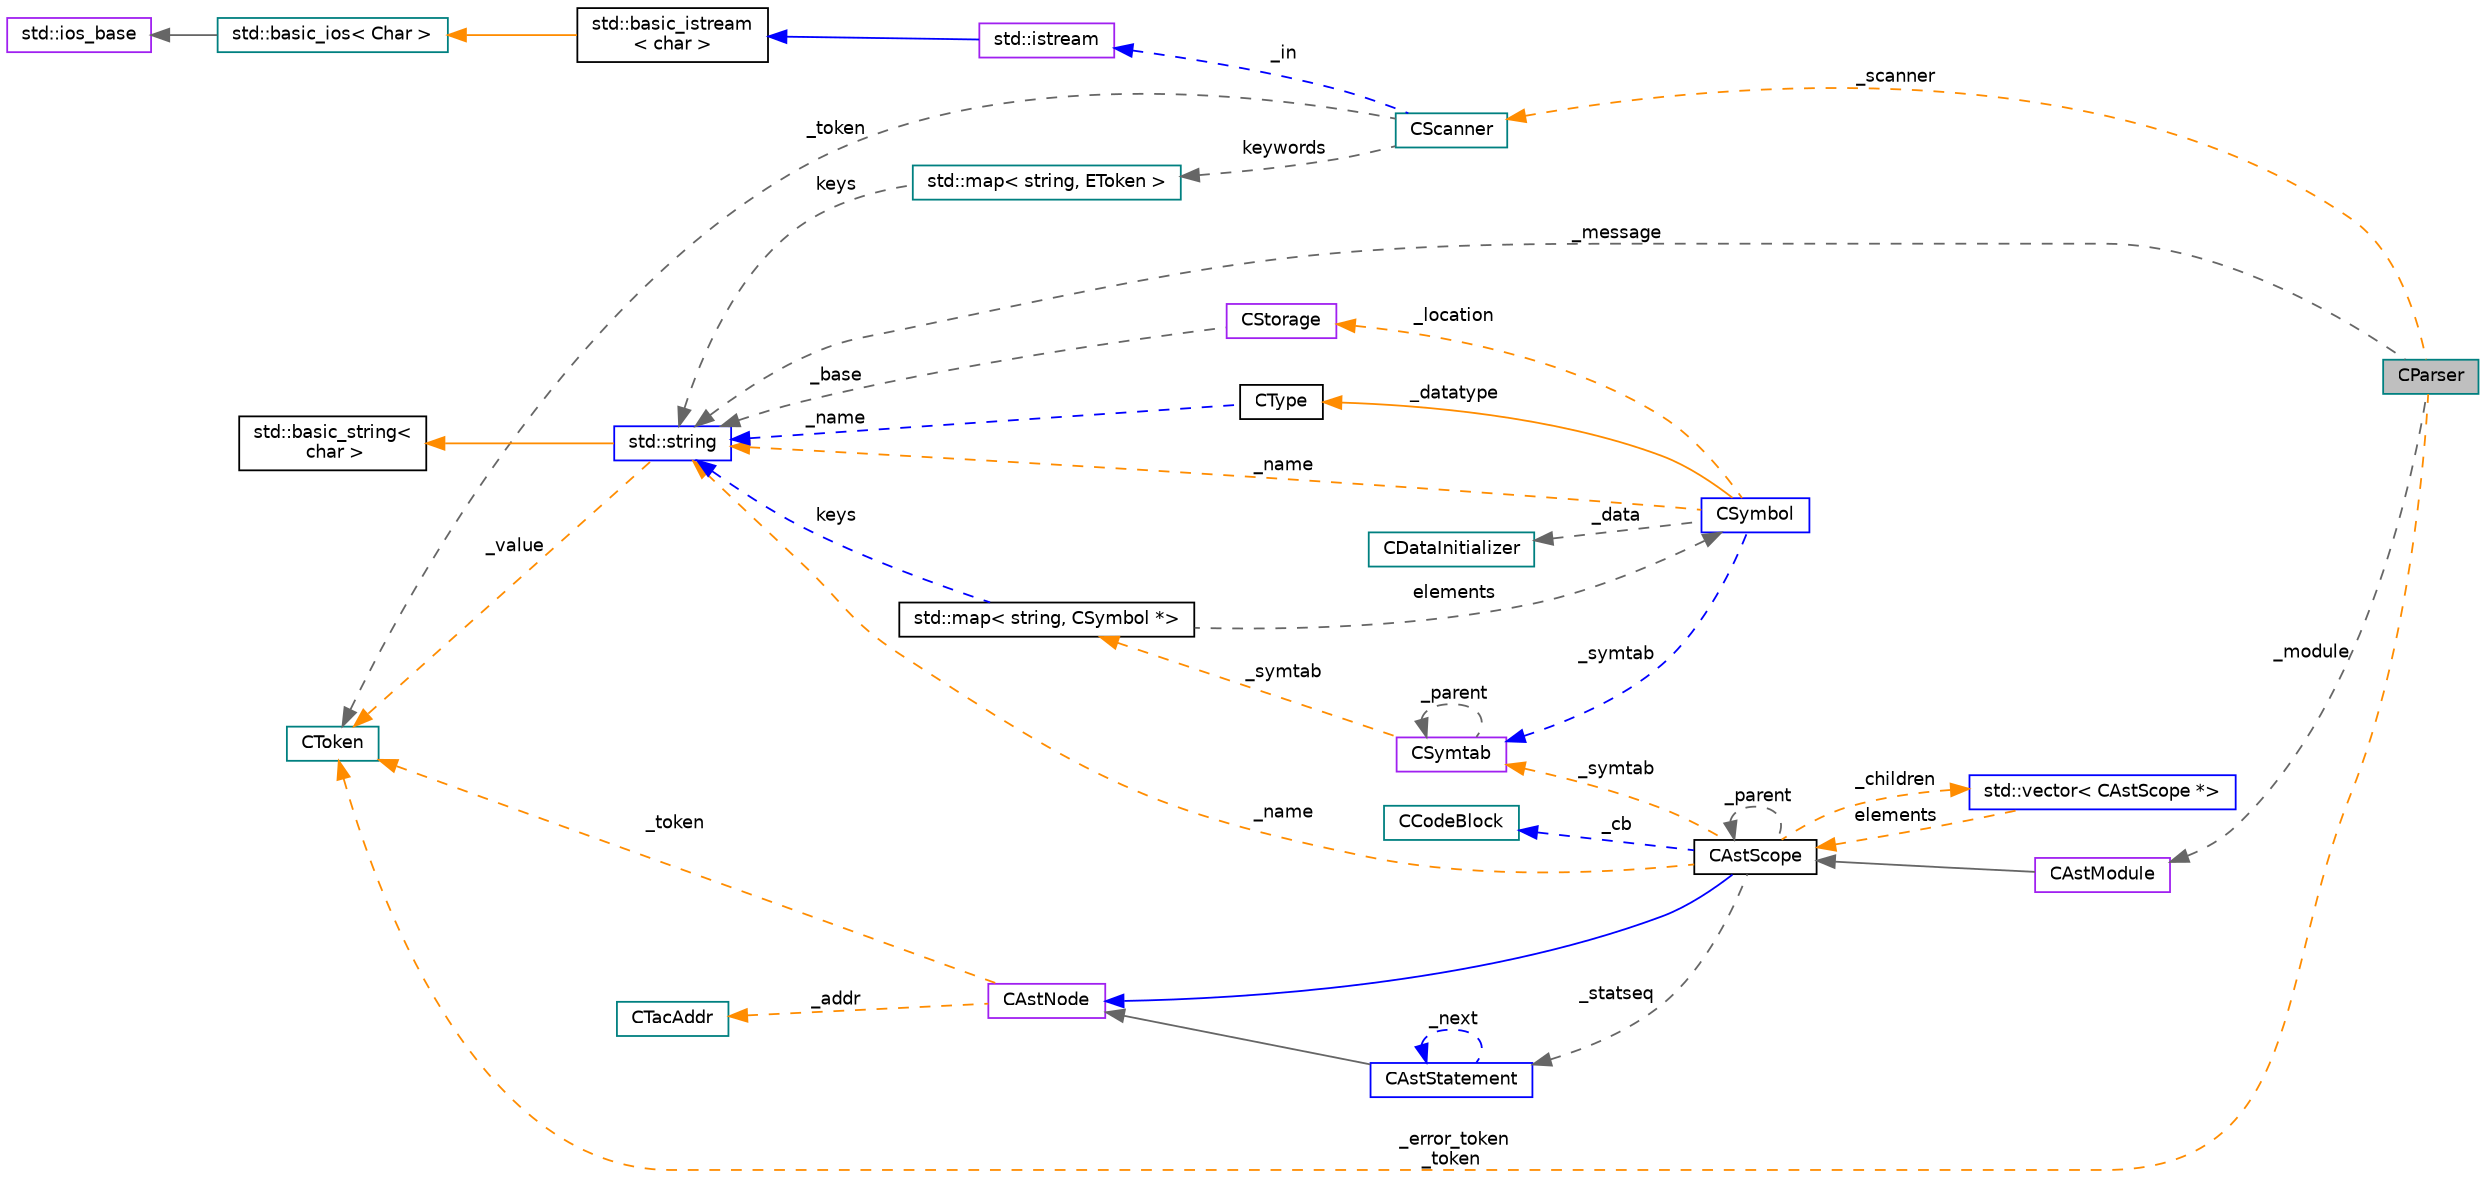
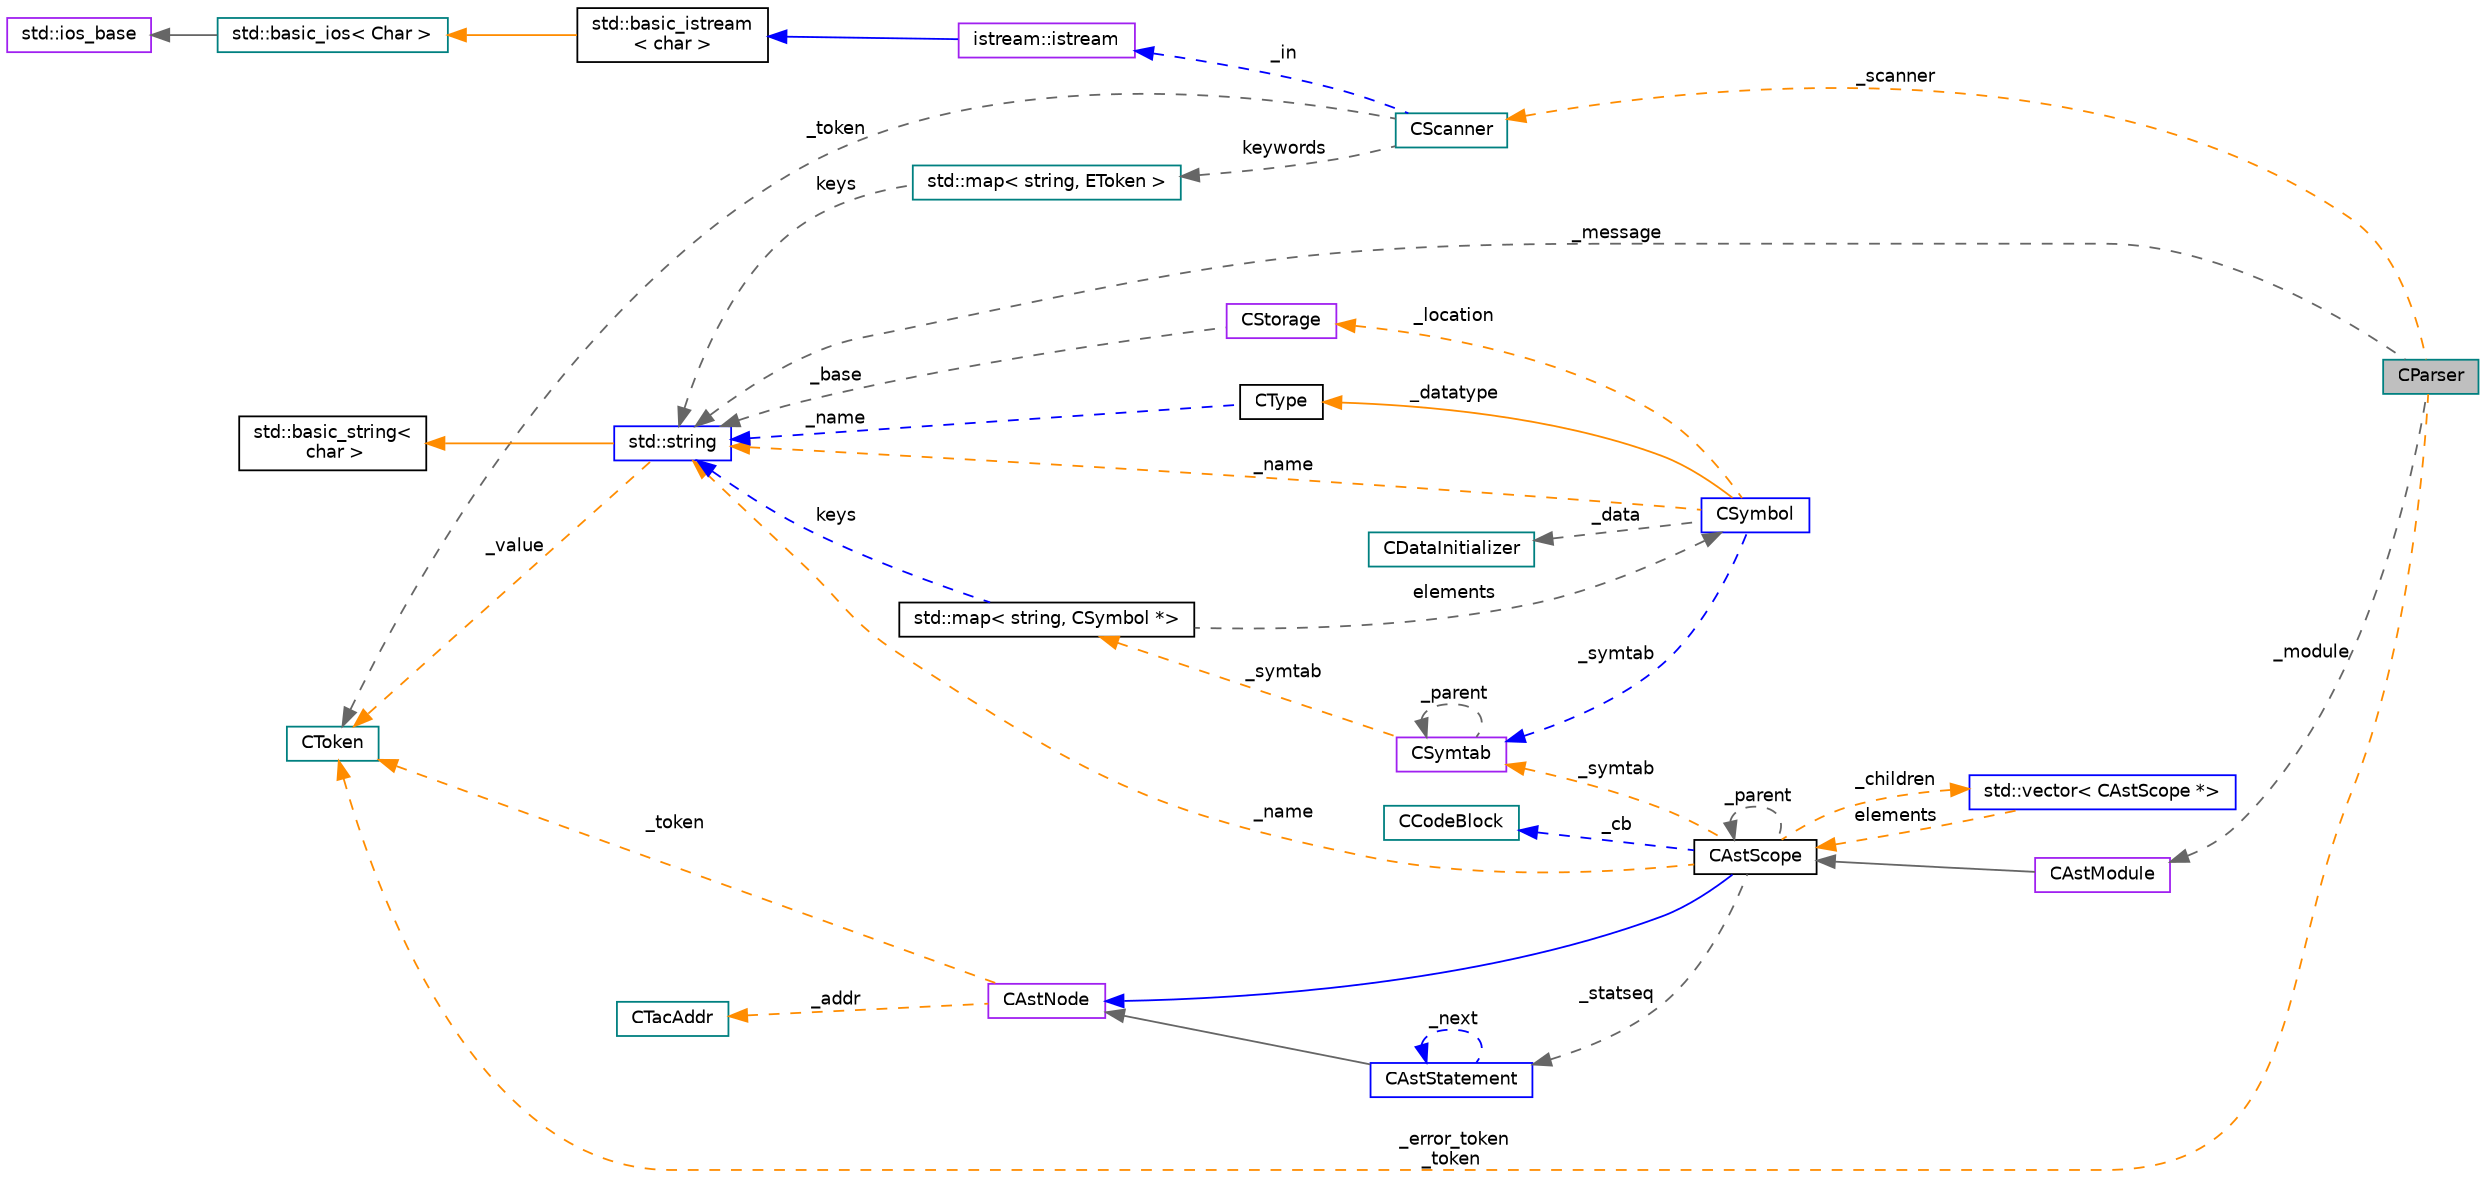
node "std::istream": label "std::istream" -> "istream::istream"
